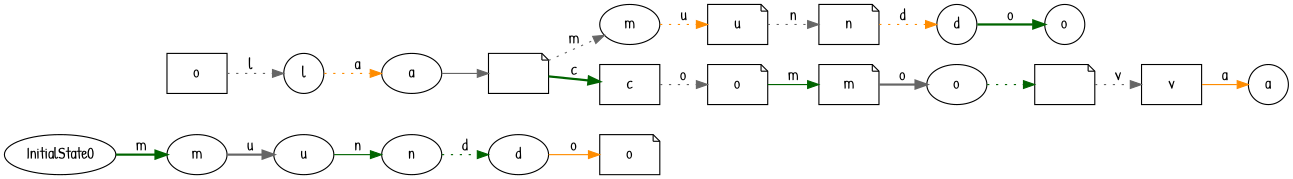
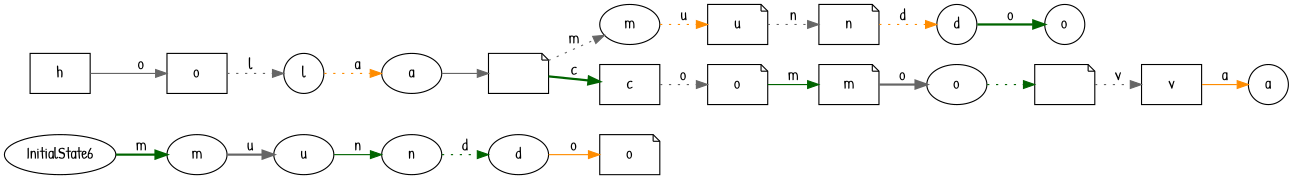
node "h": added
node "InitialState0": label "InitialState0" -> "InitialState6"
